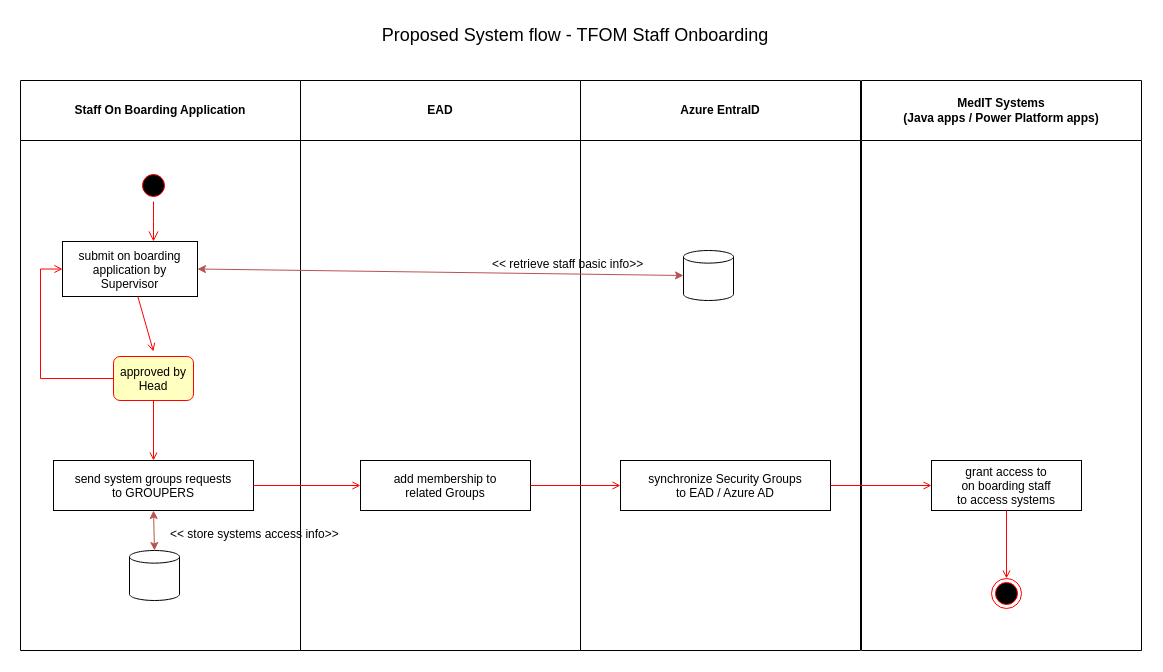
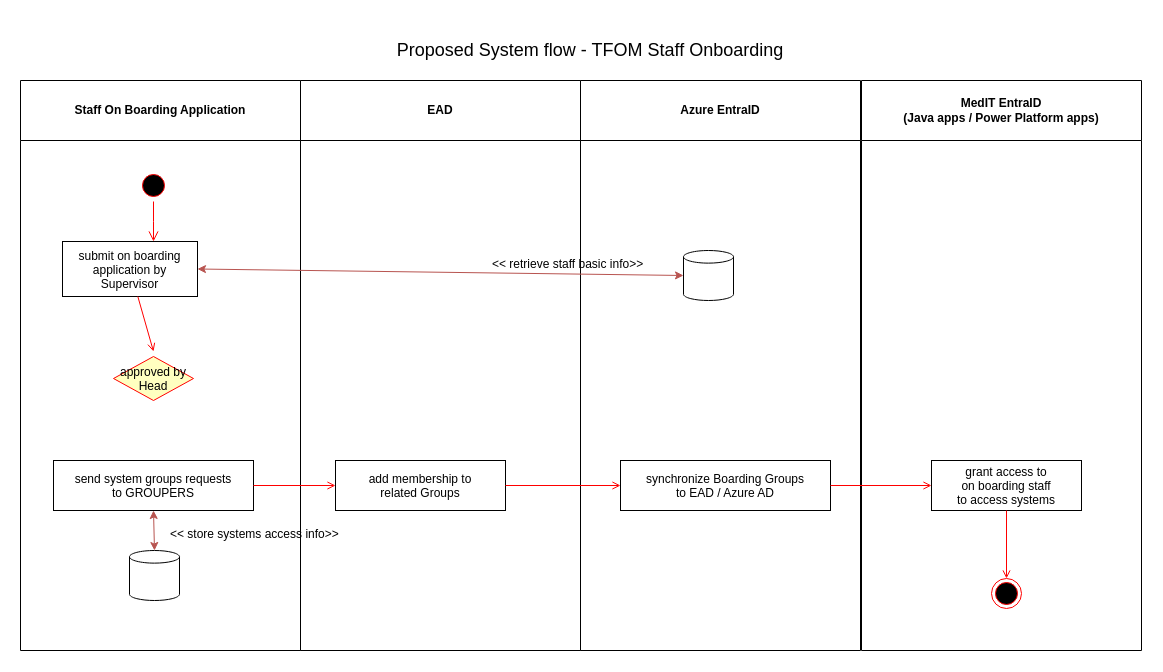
node "Proposed System flow - TFOM Staff Onboarding": moved (576, 36) -> (591, 51)
node "MedIT Systems (Java apps / Power Platform apps)": label "MedIT Systems (Java apps / Power Platform apps)" -> "MedIT EntraID (Java apps / Power Platform apps)"
edge "approved by Head" -> "submit on boarding application by Supervisor": removed
node "approved by Head": shape rounded rectangle -> diamond
edge "approved by Head" -> "send system groups requests to GROUPERS": removed
node "synchronize Security Groups to EAD / Azure AD": label "synchronize Security Groups to EAD / Azure AD" -> "synchronize Boarding Groups to EAD / Azure AD"
node "add membership to related Groups": moved (446, 486) -> (421, 486)
